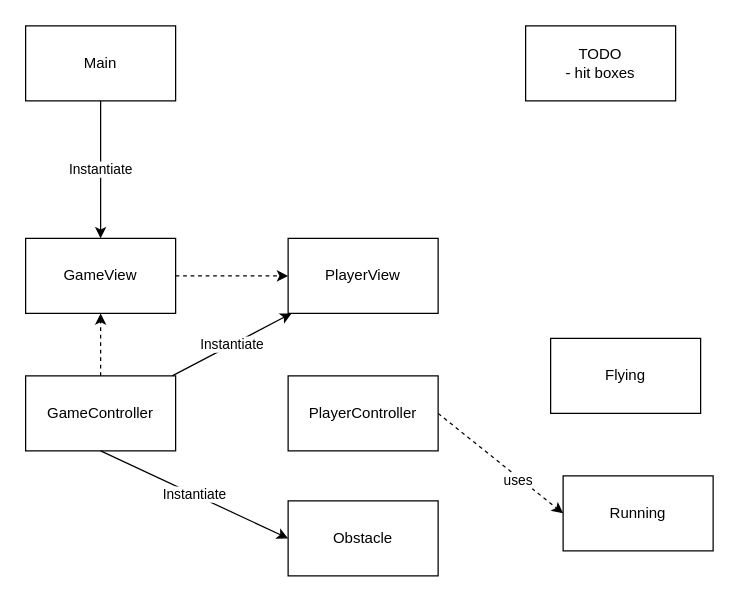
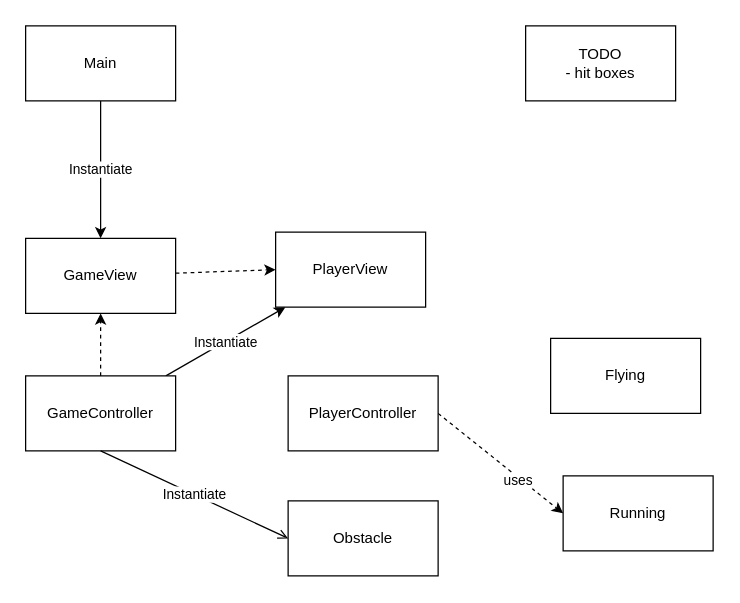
node "PlayerView": moved (363, 276) -> (351, 269)
edge "GameController" -> "Obstacle": arrowhead classic -> open
